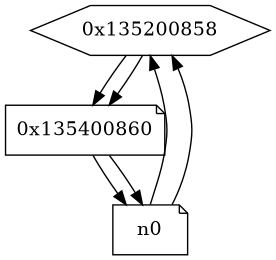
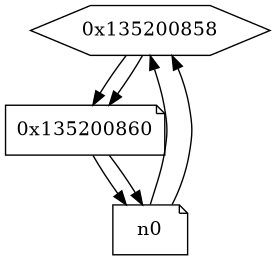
node "0x135400860": label "0x135400860" -> "0x135200860"
